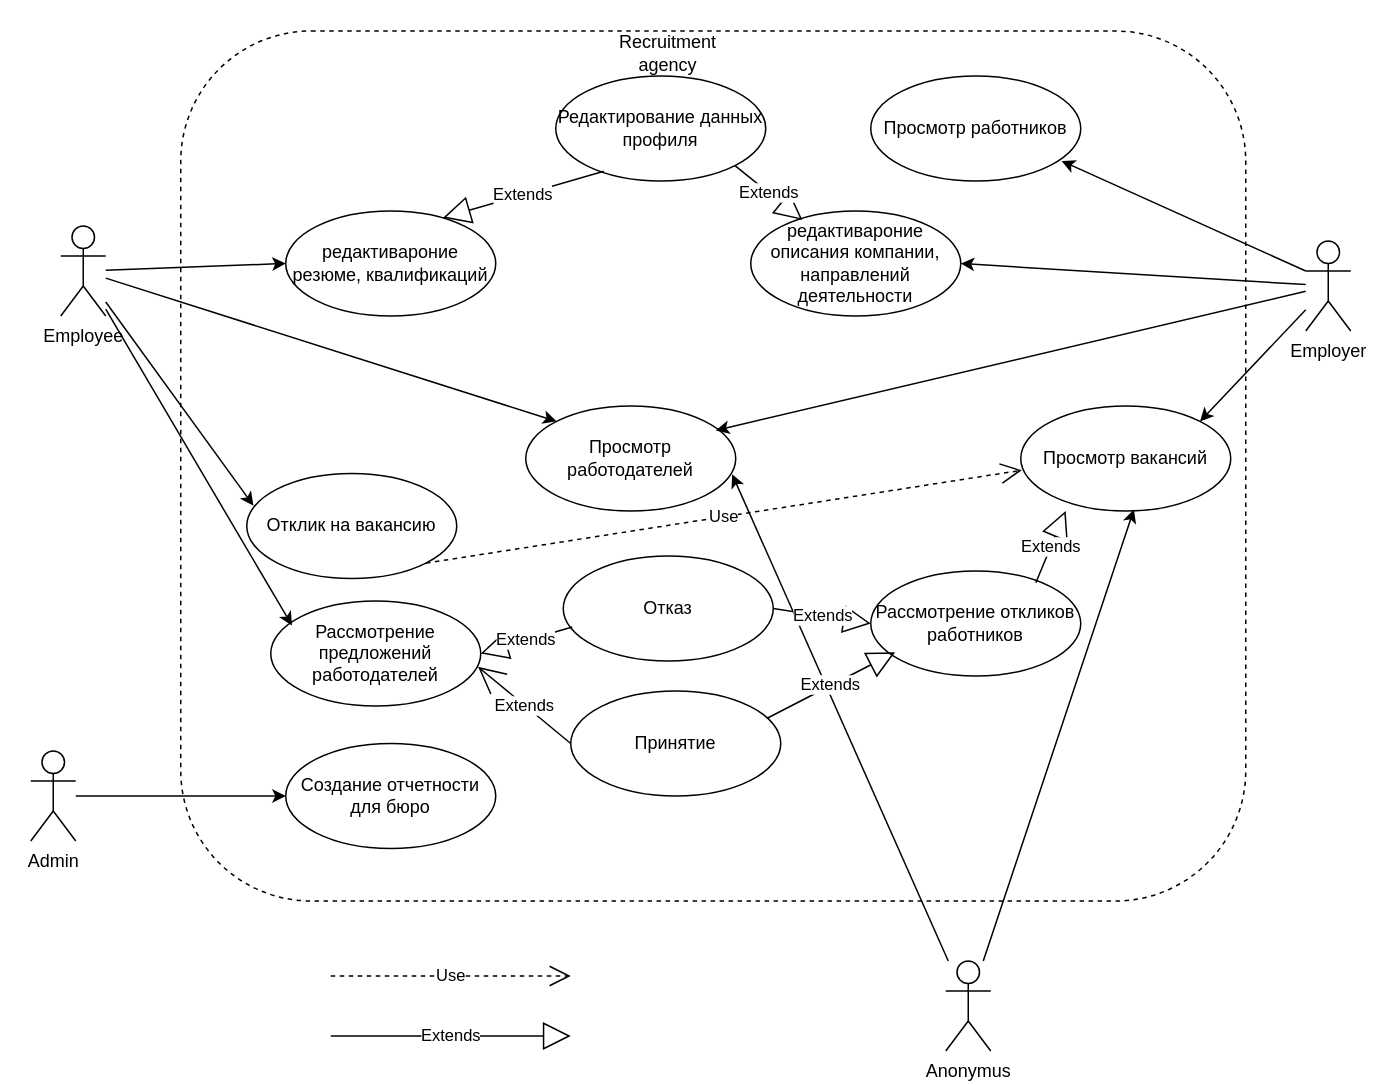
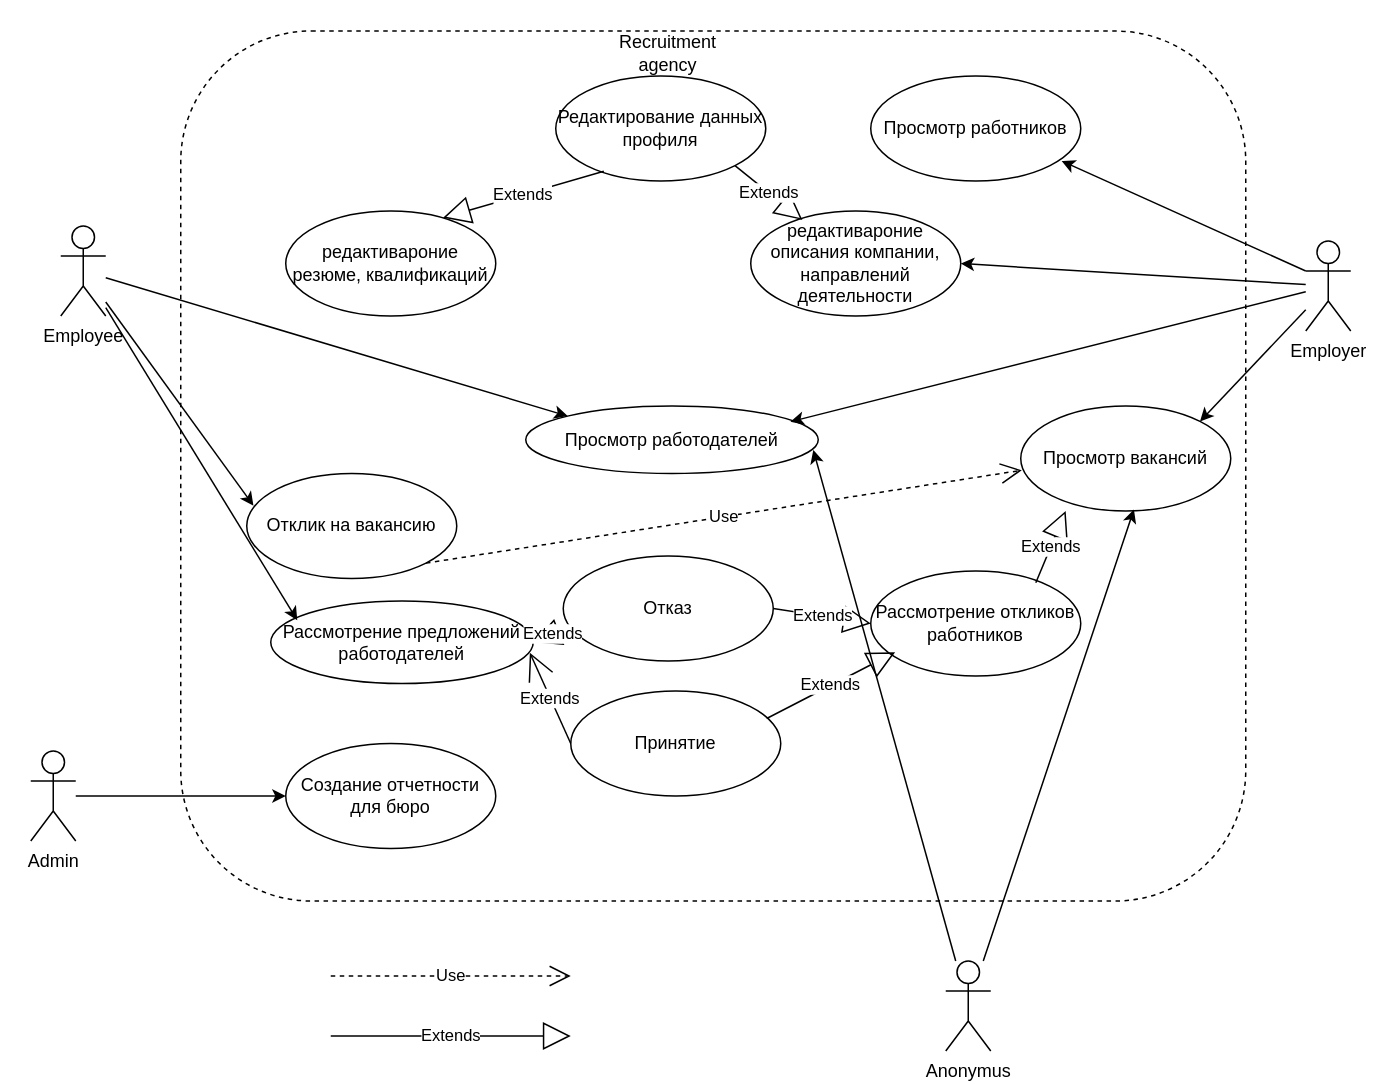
edge "Employee" -> "редактивароние резюме, квалификаций": removed
node "Просмотр работодателей": size 210x105 -> 293x68
node "Рассмотрение предложений работодателей": size 210x105 -> 263x83
